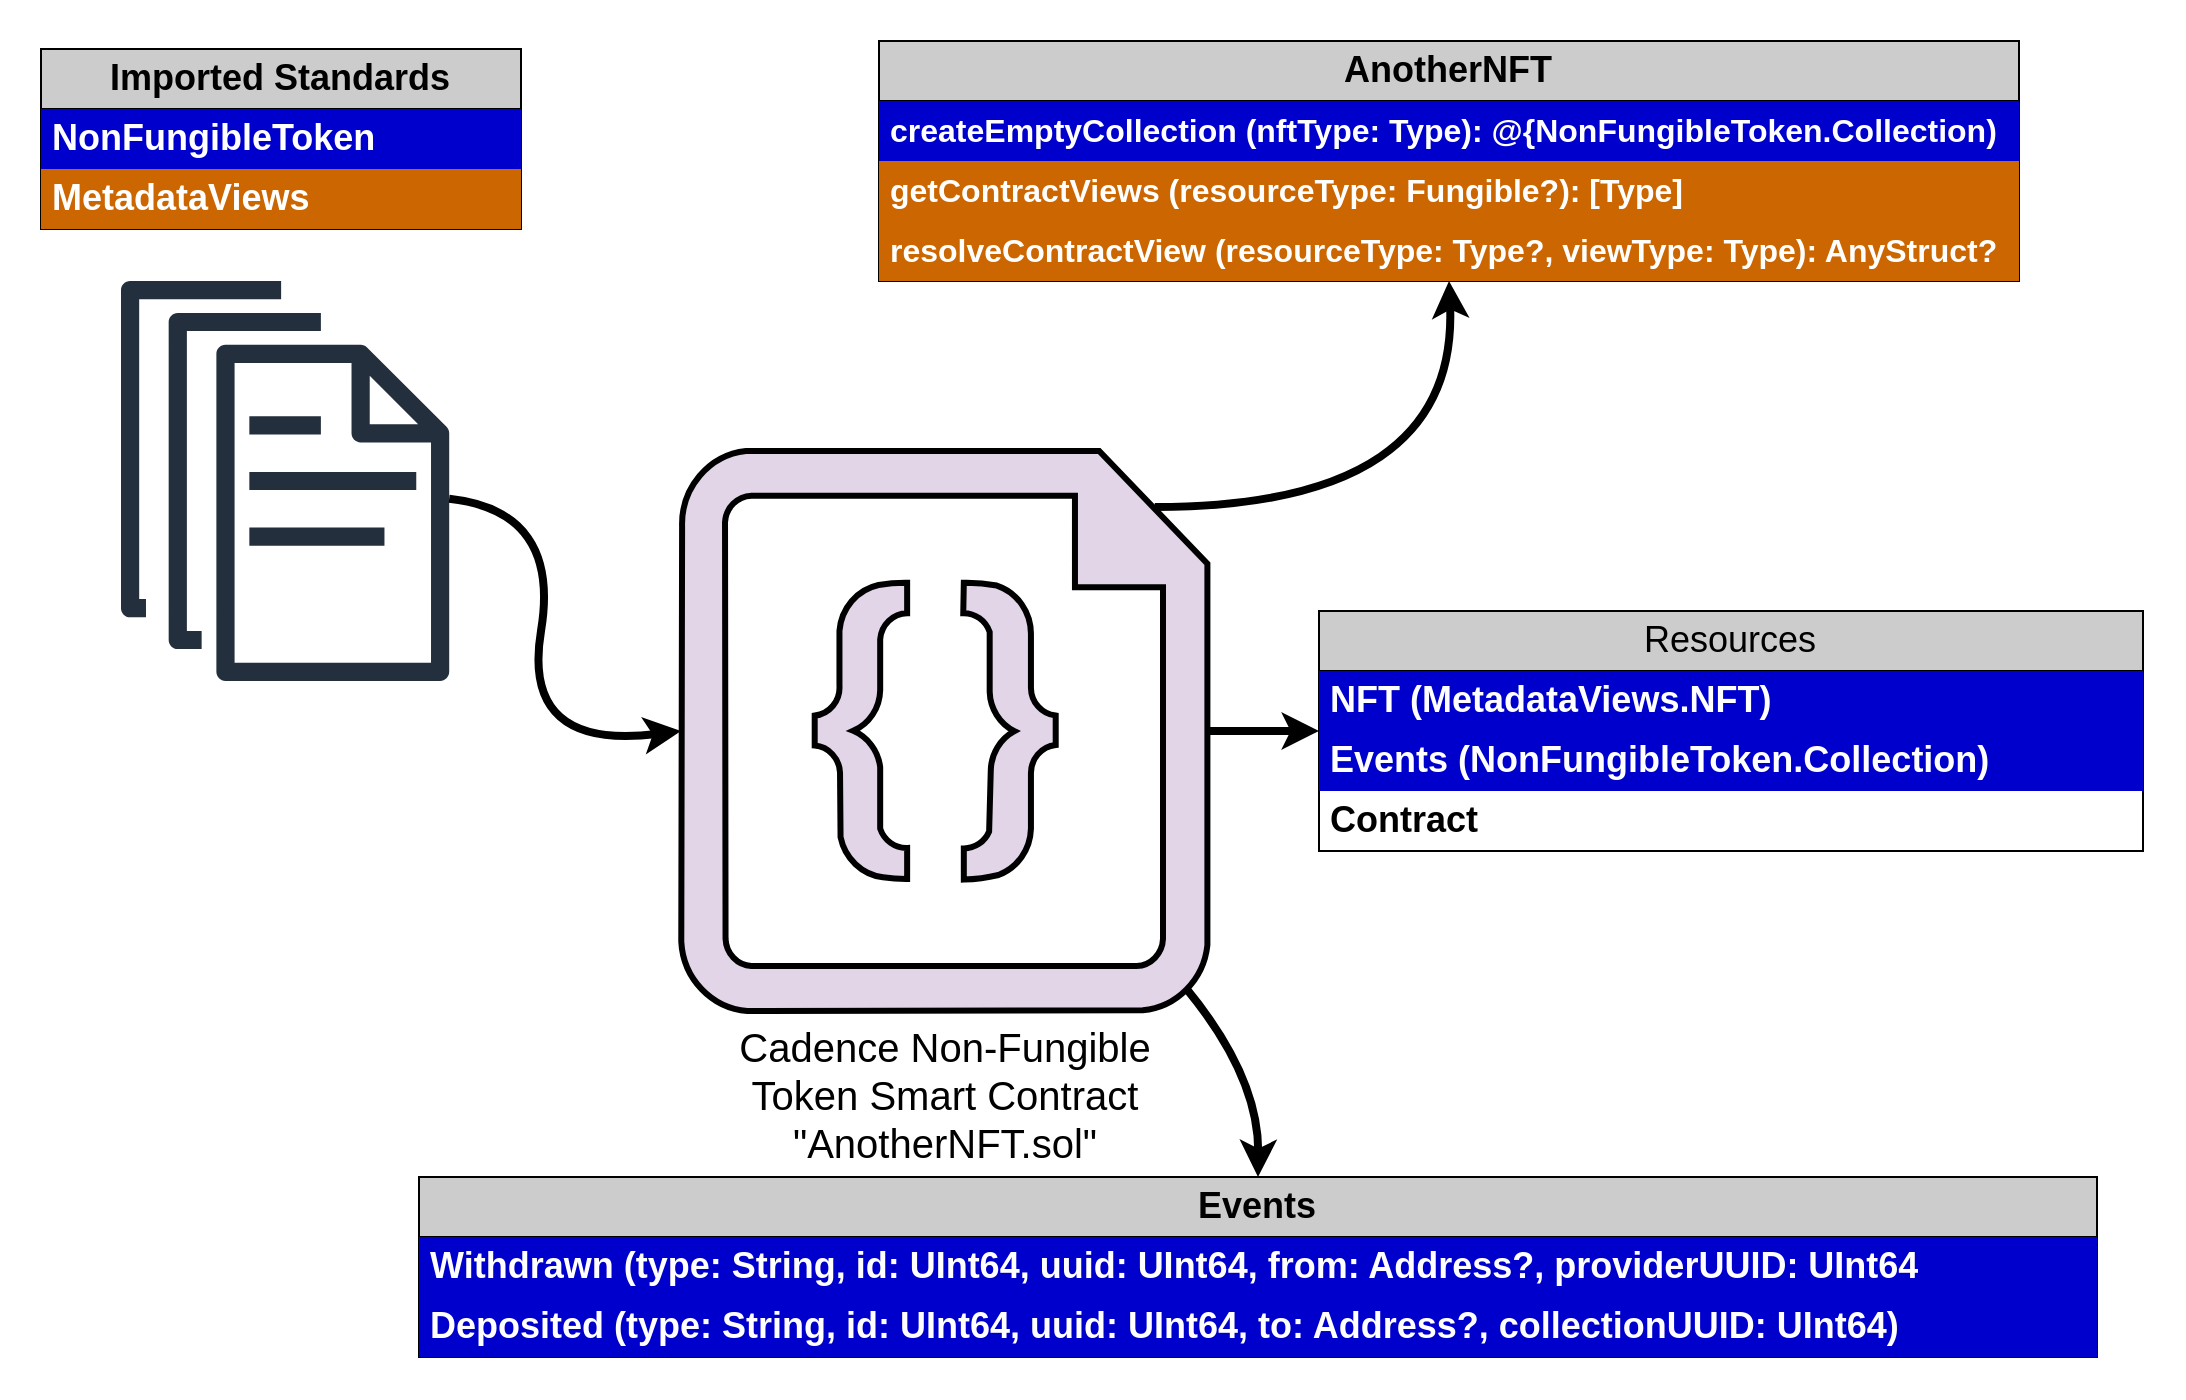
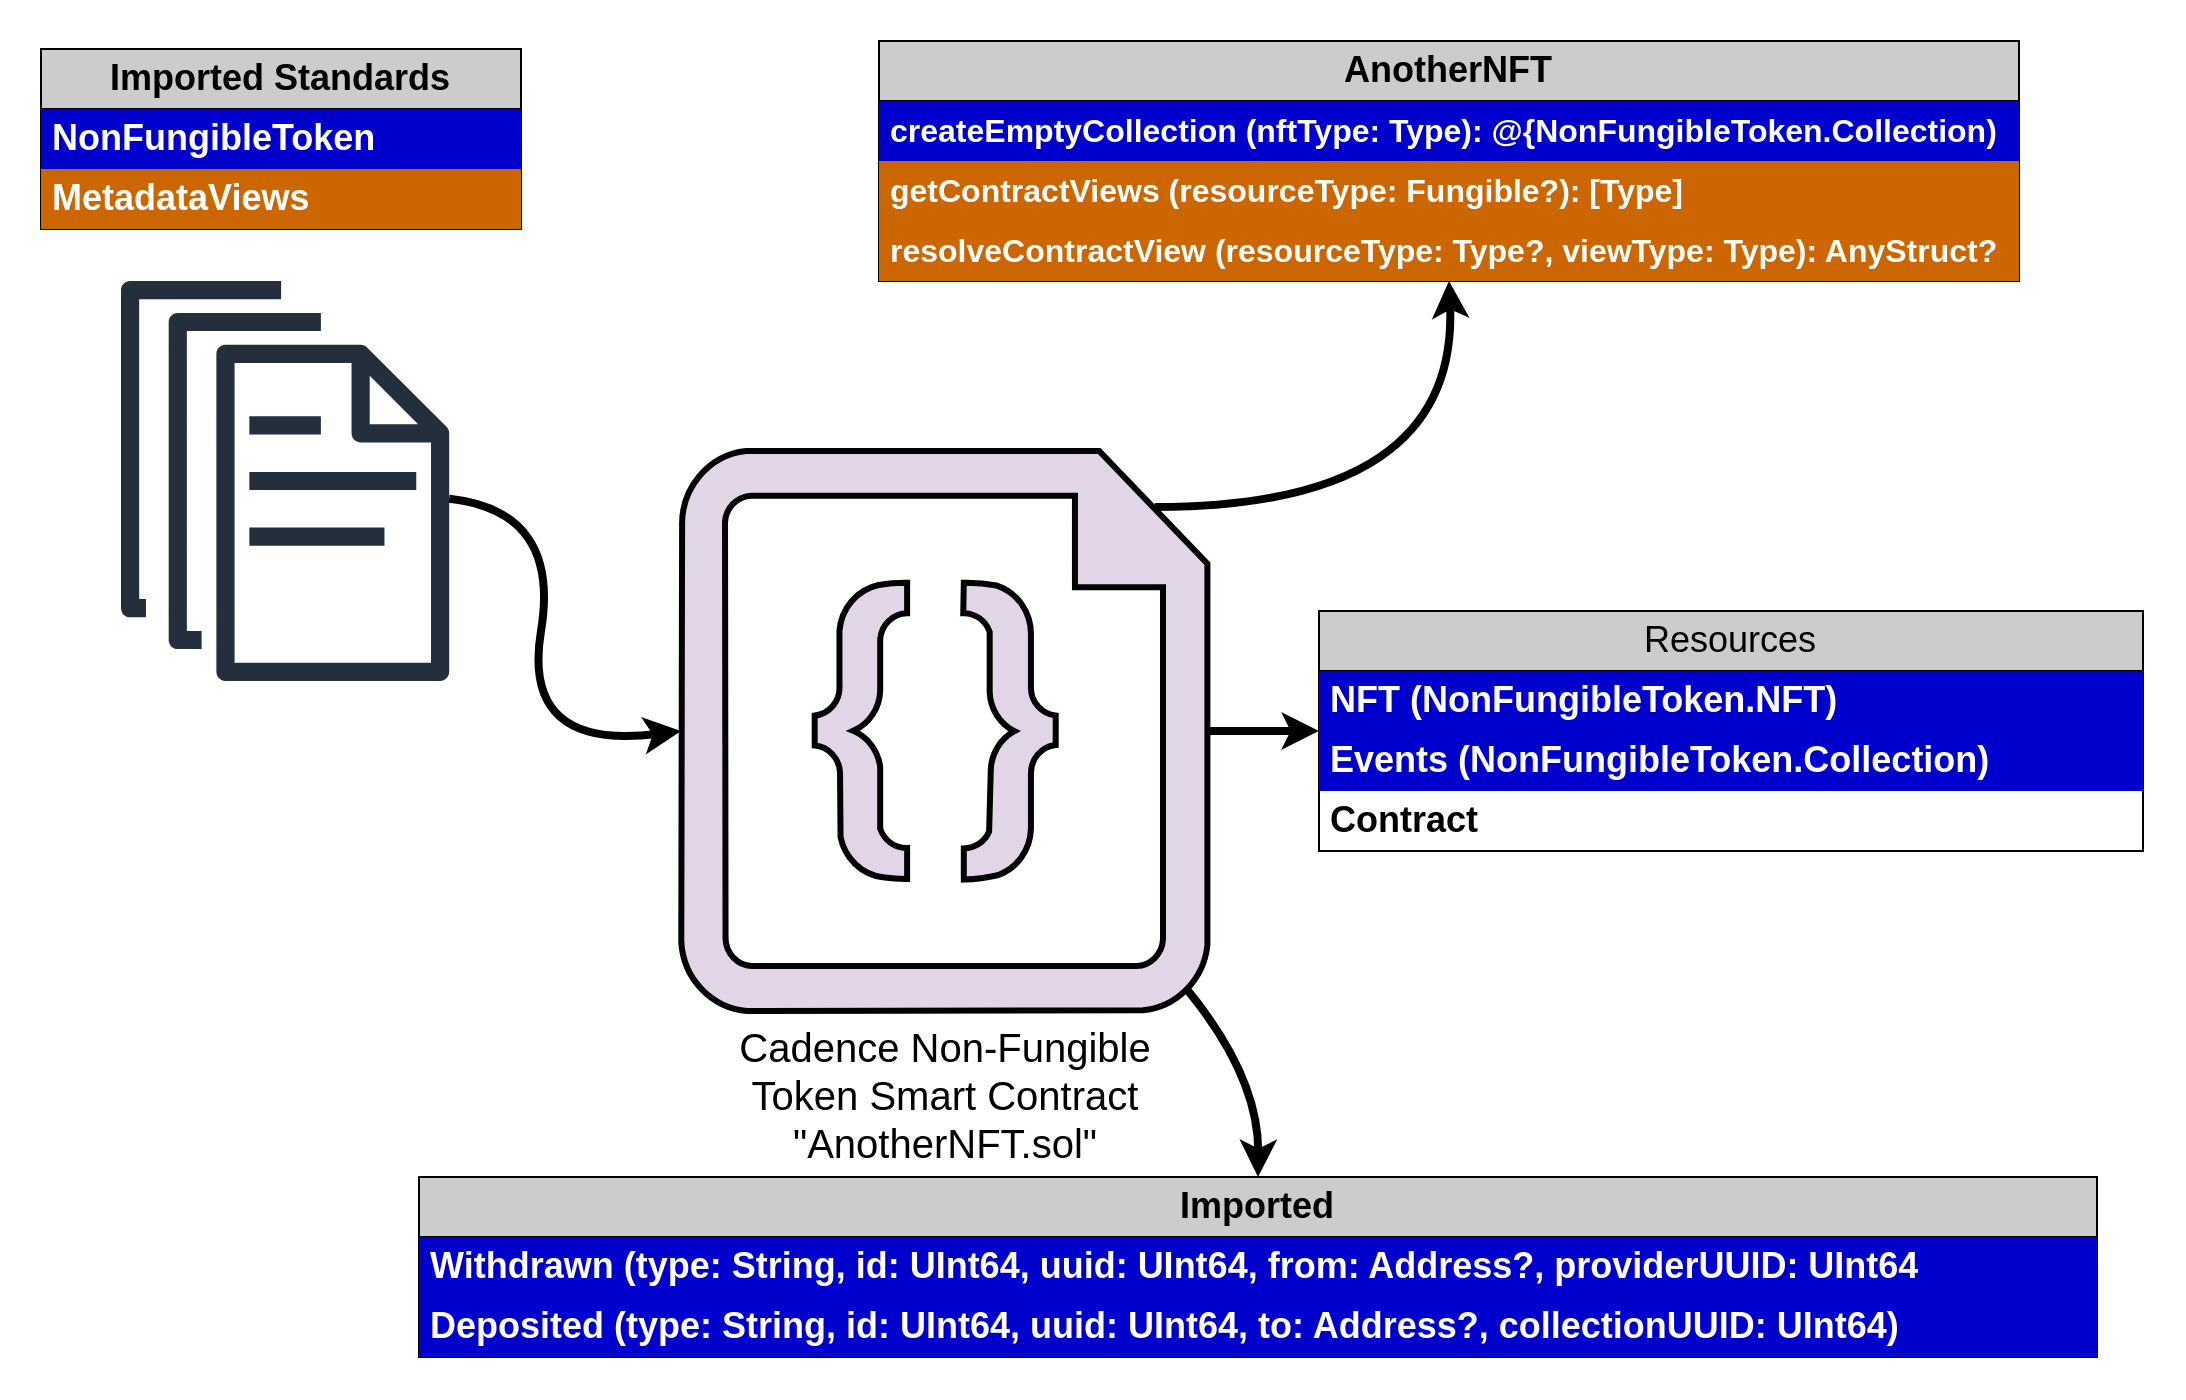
node "NFT (MetadataViews.NFT)": label "NFT (MetadataViews.NFT)" -> "NFT (NonFungibleToken.NFT)"
node "Events": label "Events" -> "Imported"
